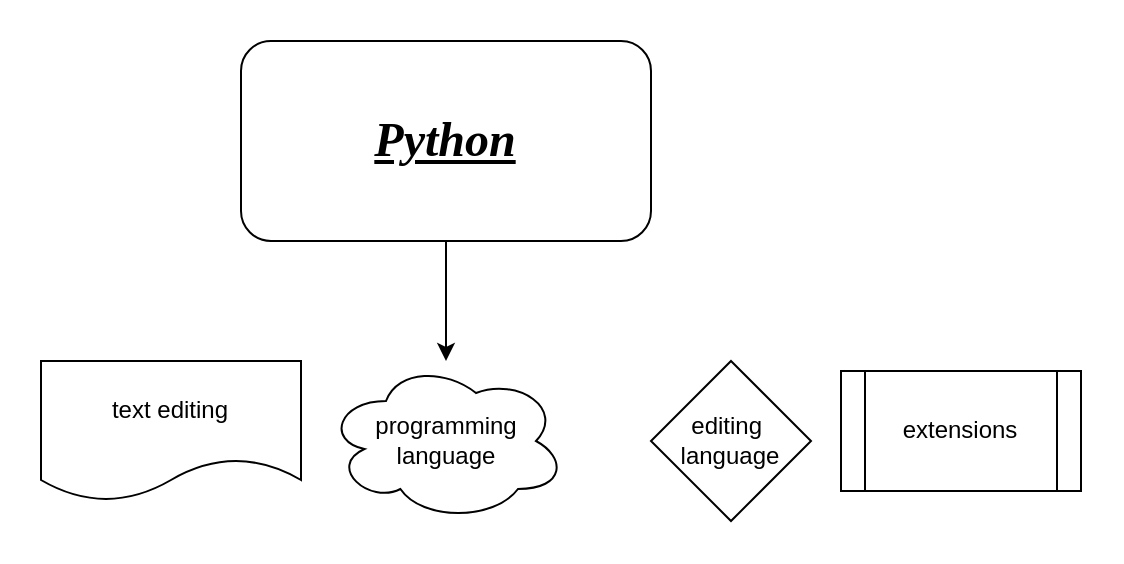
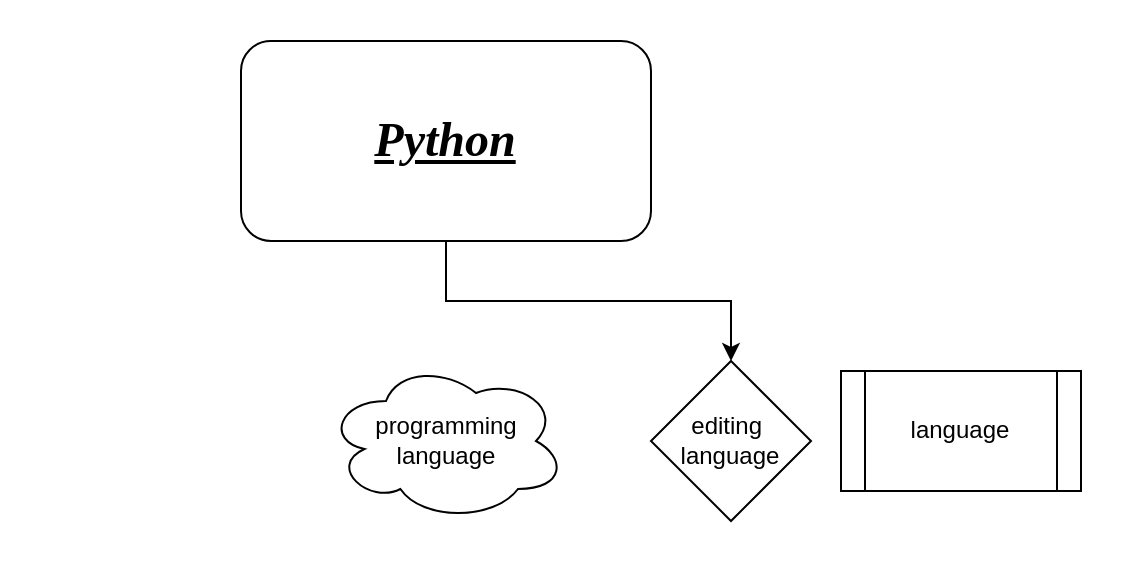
edge "Python" -> "programming language": now "Python" -> "editing language"
node "text editing": removed
node "extensions": label "extensions" -> "language"
